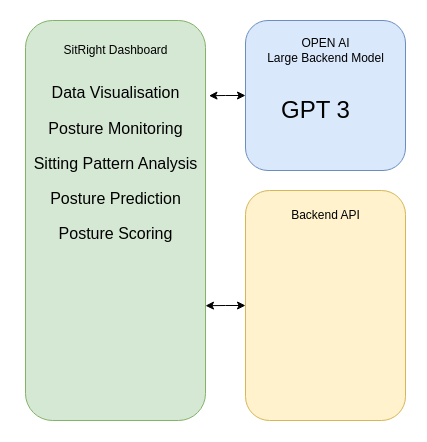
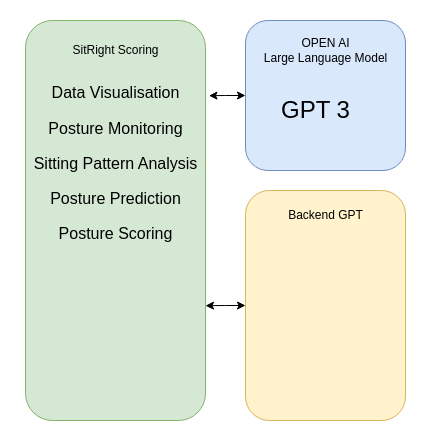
node "SitRight Dashboard": label "SitRight Dashboard" -> "SitRight Scoring"
node "OPEN AI Large Backend Model": label "OPEN AI Large Backend Model" -> "OPEN AI Large Language Model"
node "Backend API": label "Backend API" -> "Backend GPT"
